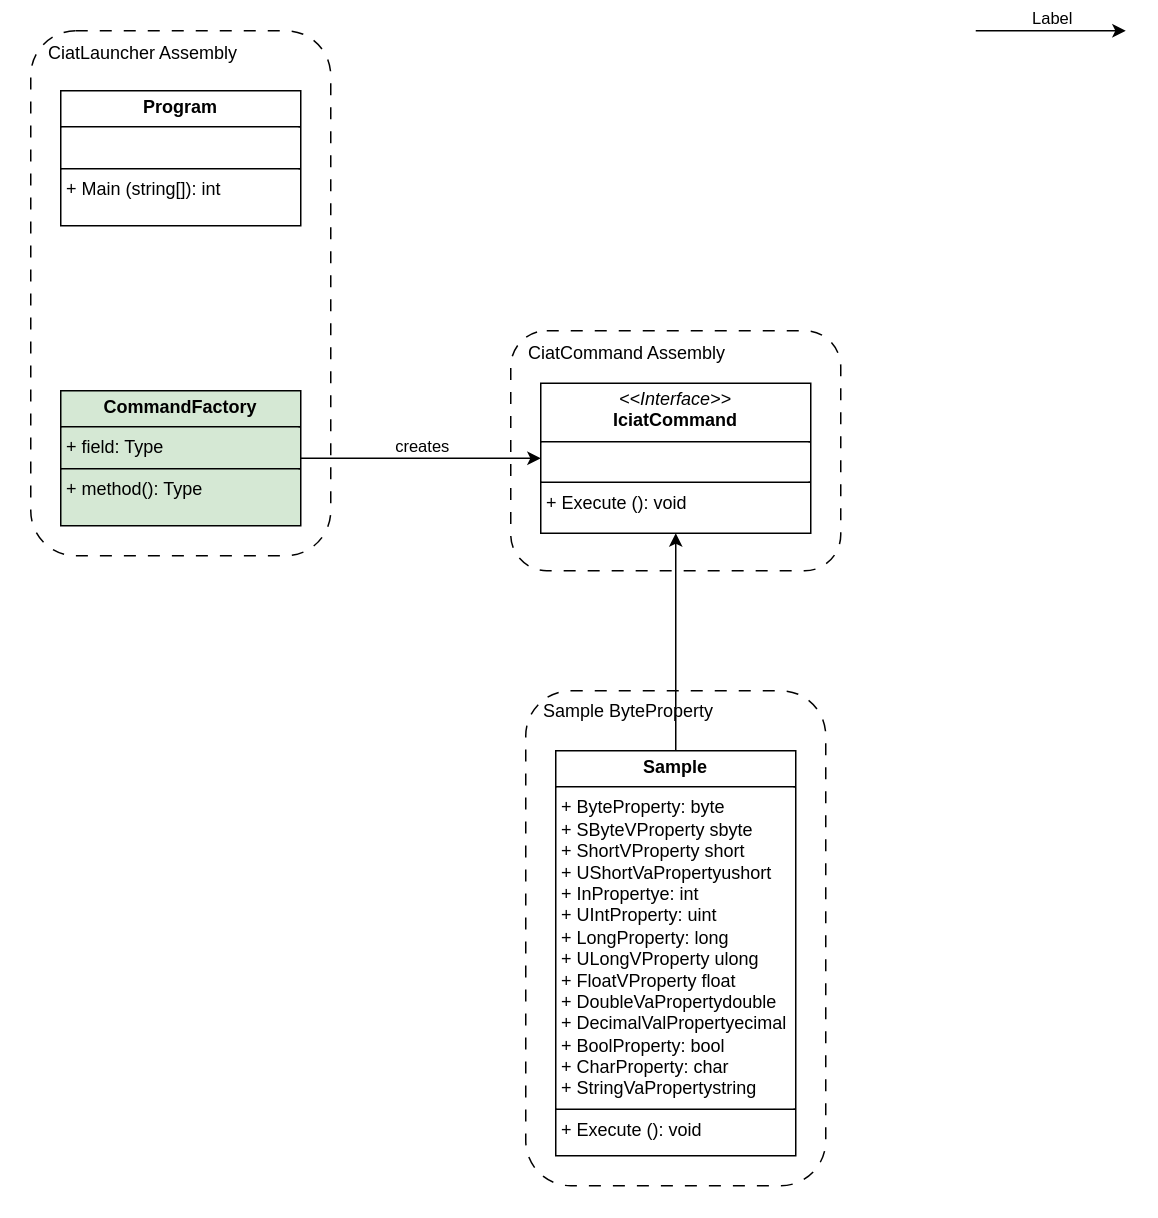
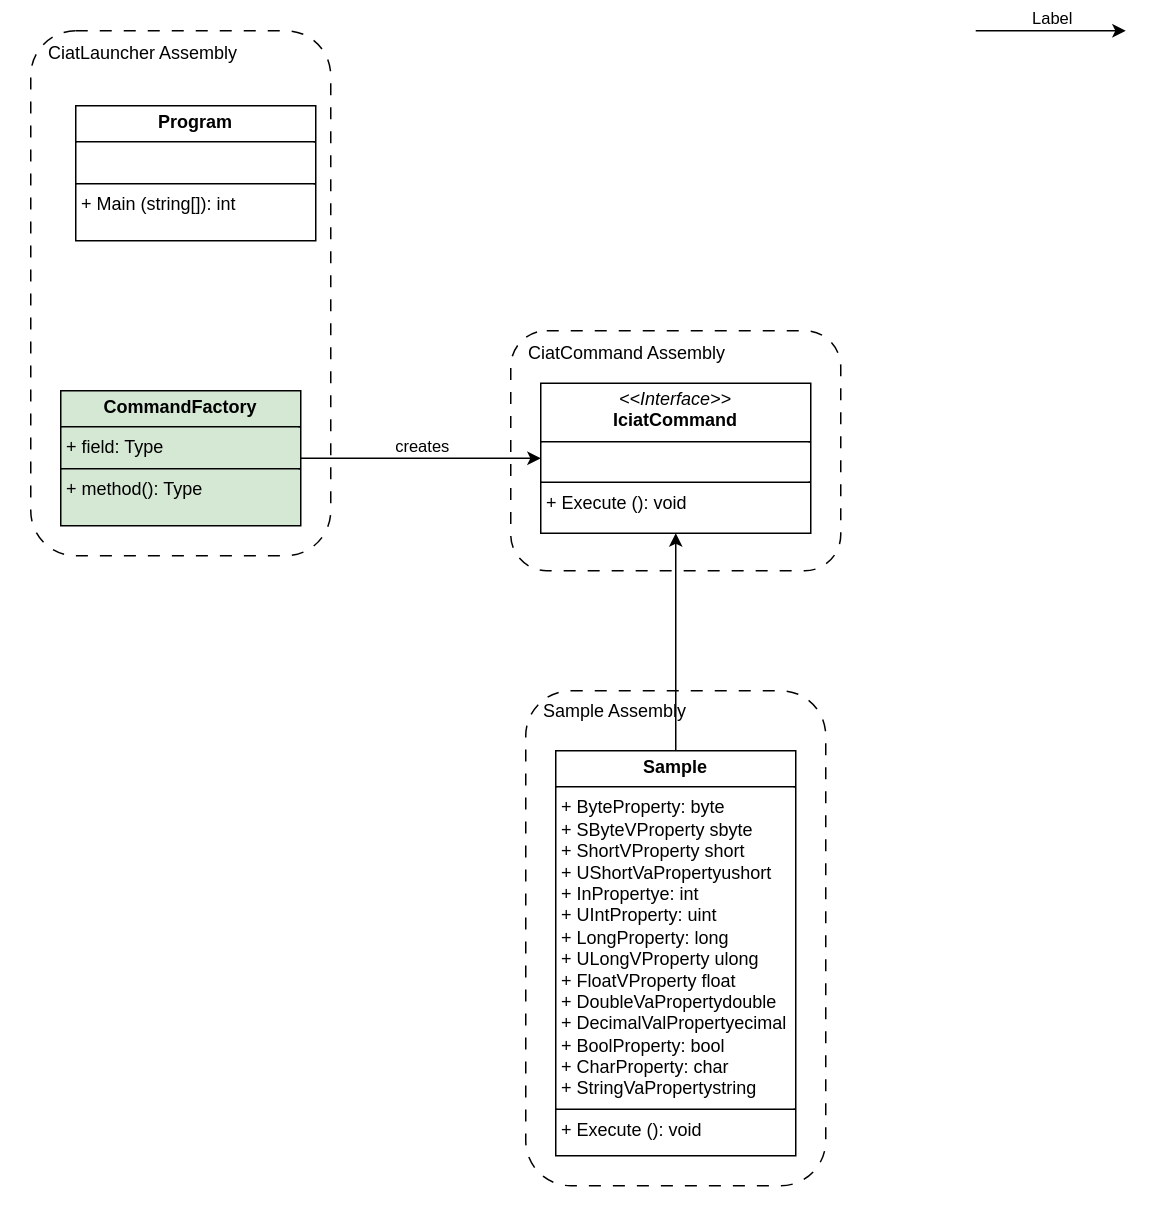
node "Program + Main (string[]): int": moved (181, 158) -> (196, 173)
node "Sample ByteProperty": label "Sample ByteProperty" -> "Sample Assembly"
